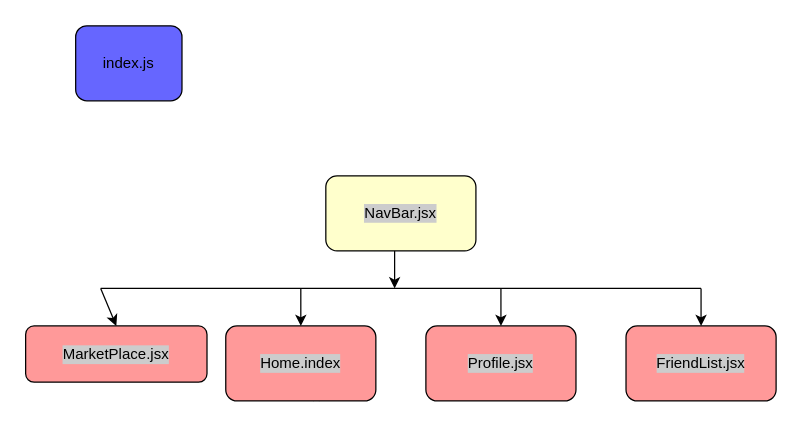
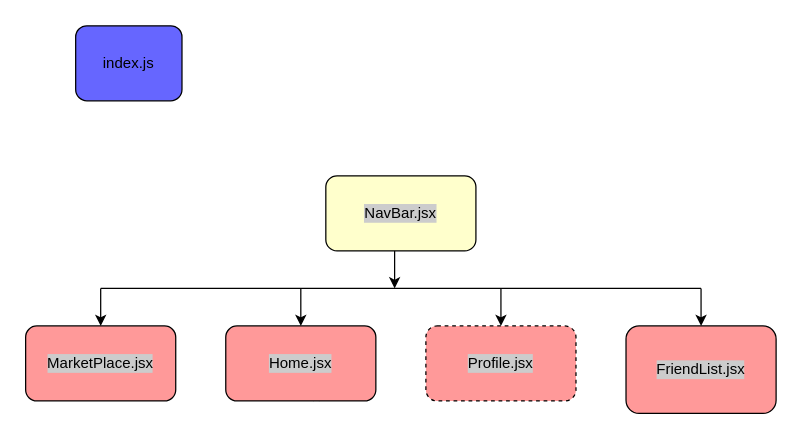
node "MarketPlace.jsx": size 181x56 -> 150x75
node "Home.index": label "Home.index" -> "Home.jsx"
node "Profile.jsx": style solid -> dashed
node "FriendList.jsx": size 150x75 -> 150x88
